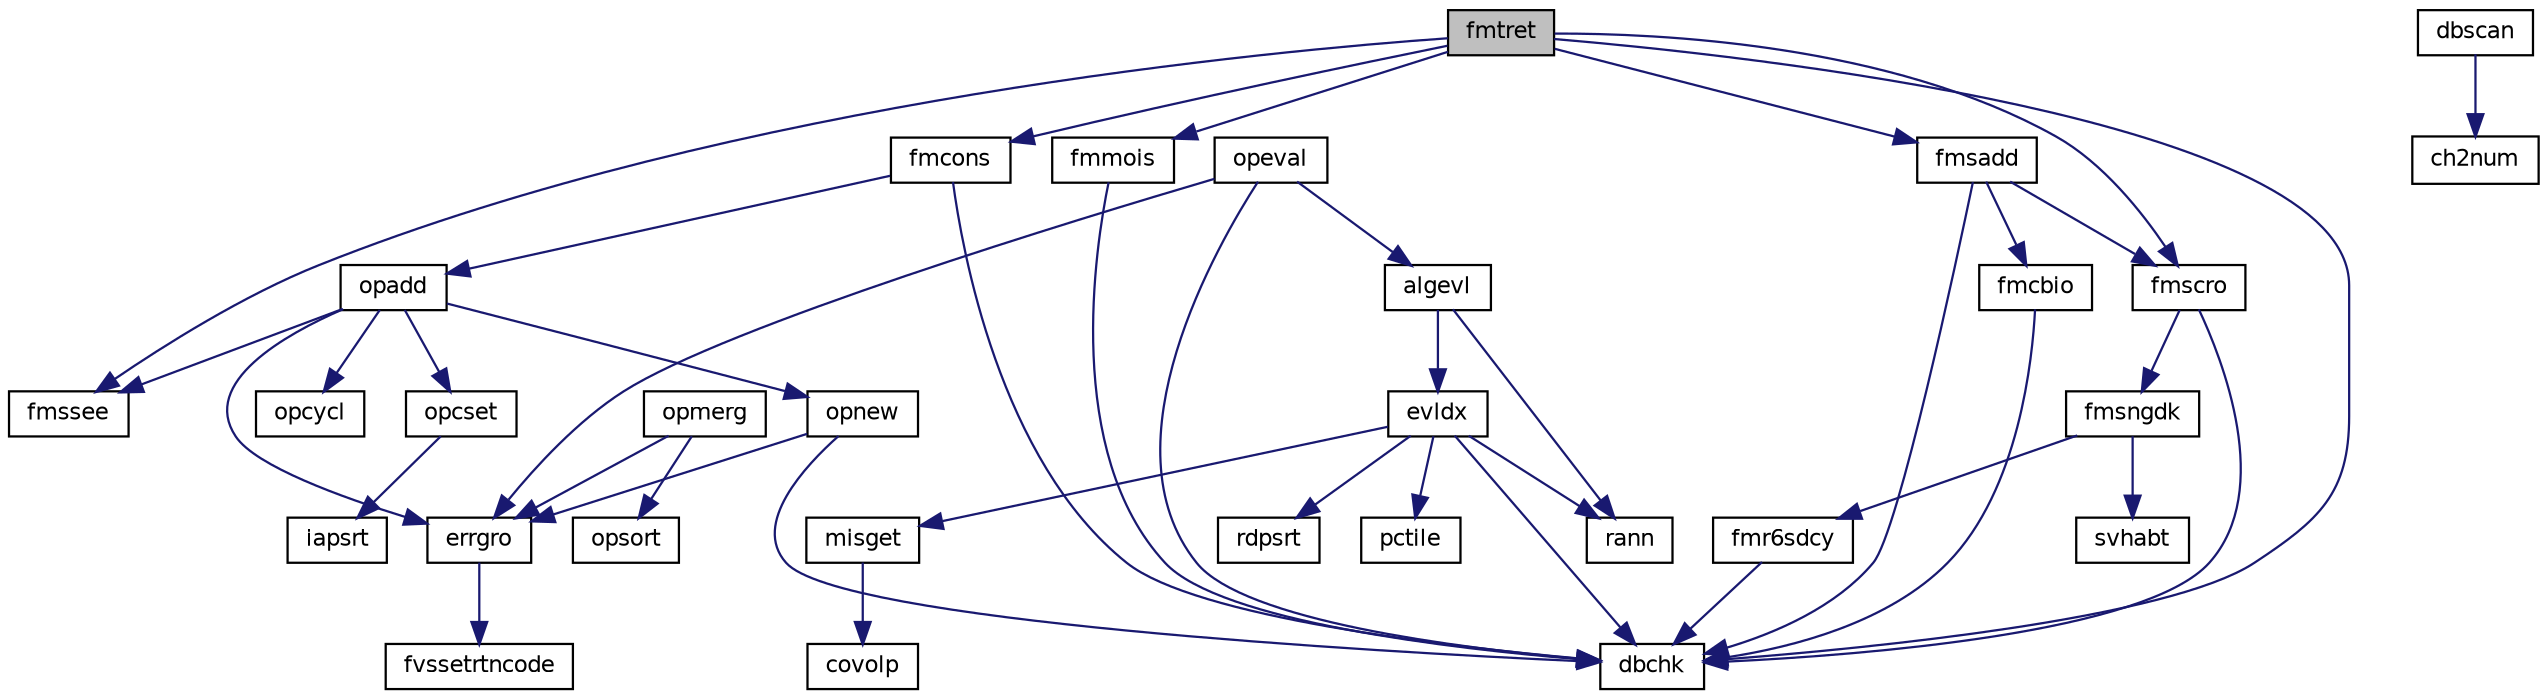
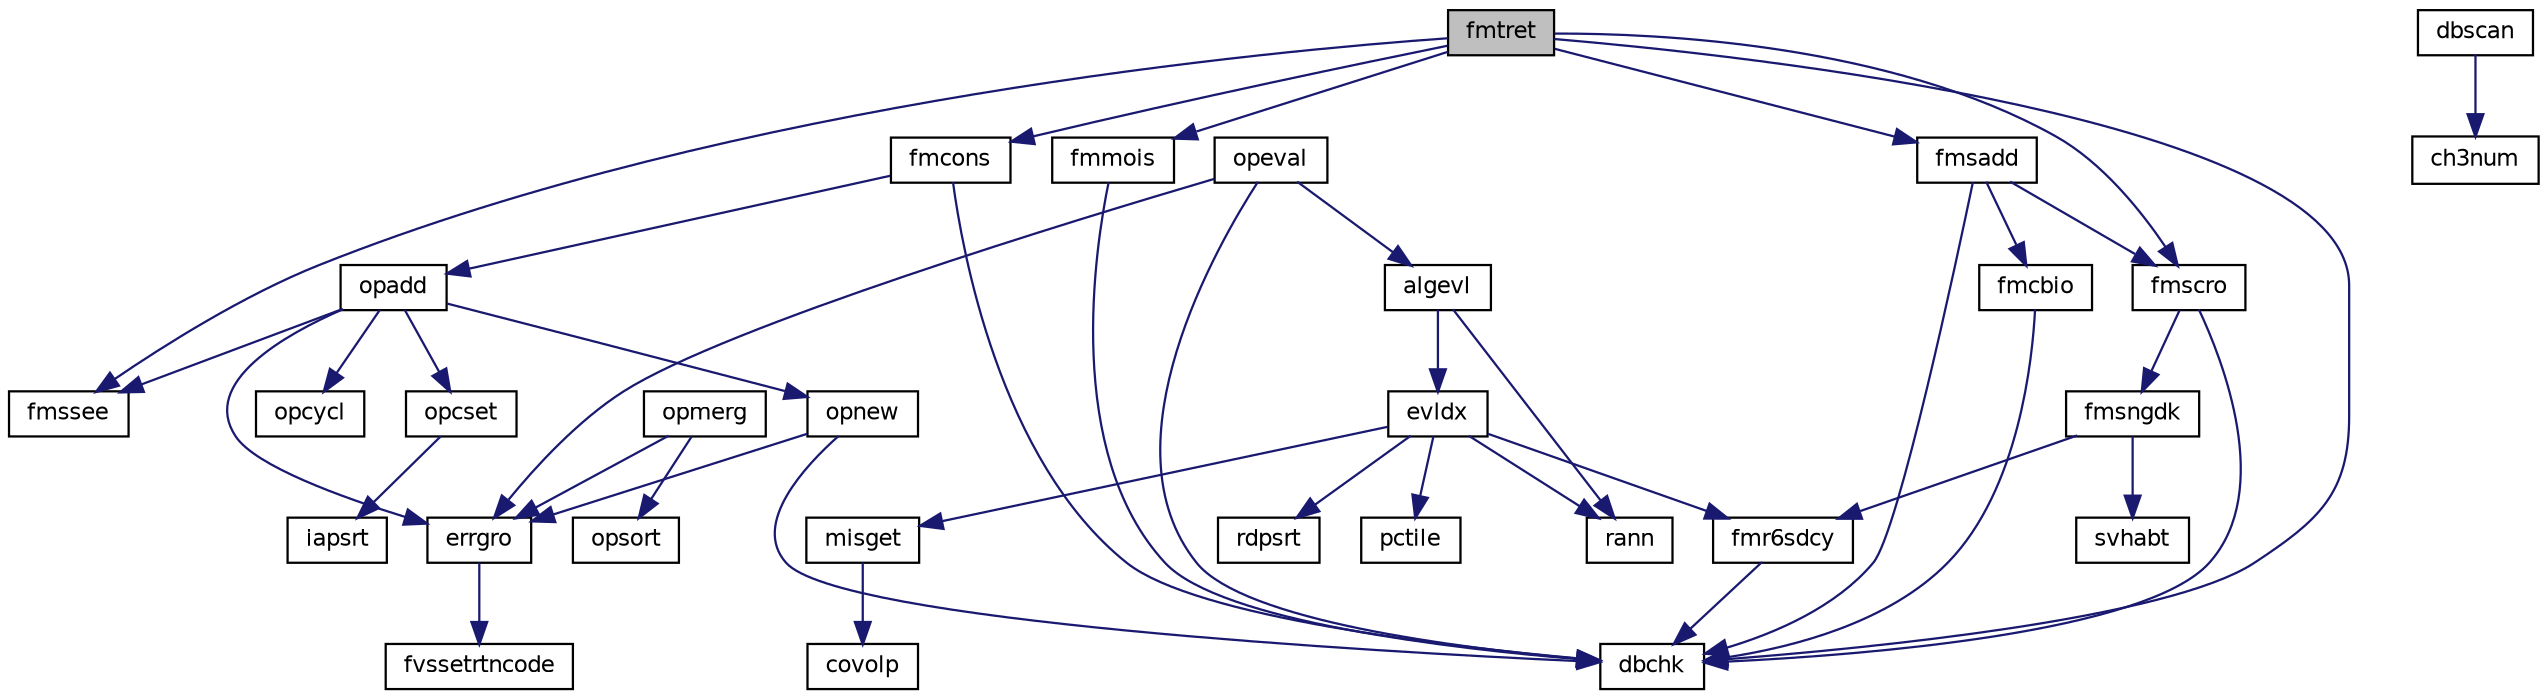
node "ch2num": label "ch2num" -> "ch3num"
edge "evldx" -> "dbchk": now "evldx" -> "fmr6sdcy"
